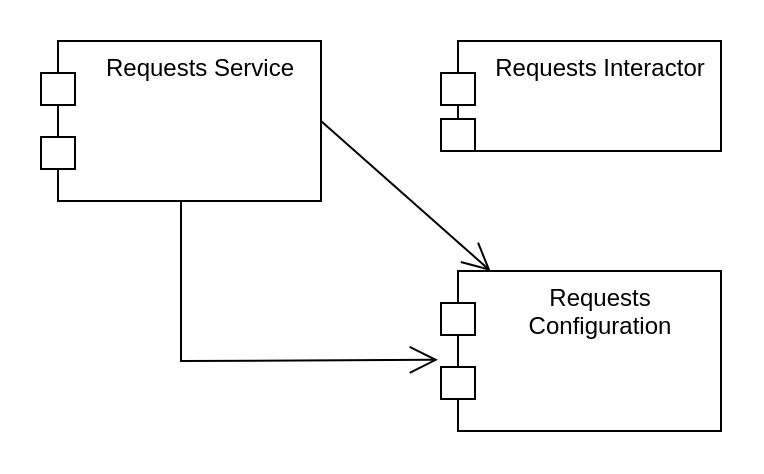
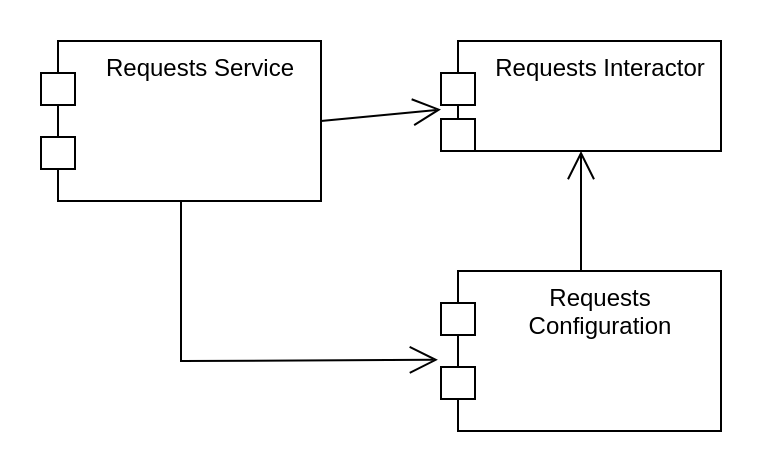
edge "Requests Service" -> "Requests Configuration": now "Requests Service" -> "Requests Interactor"
edge "Requests Configuration" -> "Requests Interactor": added
